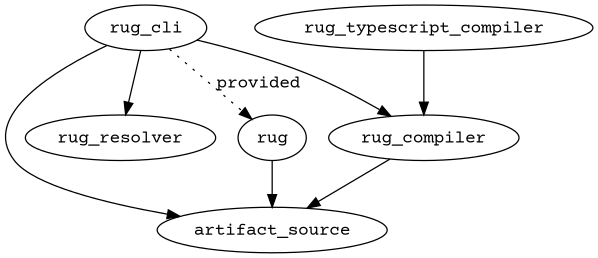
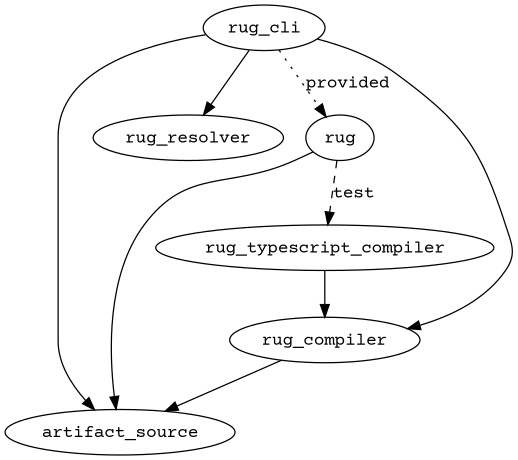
edge "rug" -> "rug_typescript_compiler": added, label "test"
